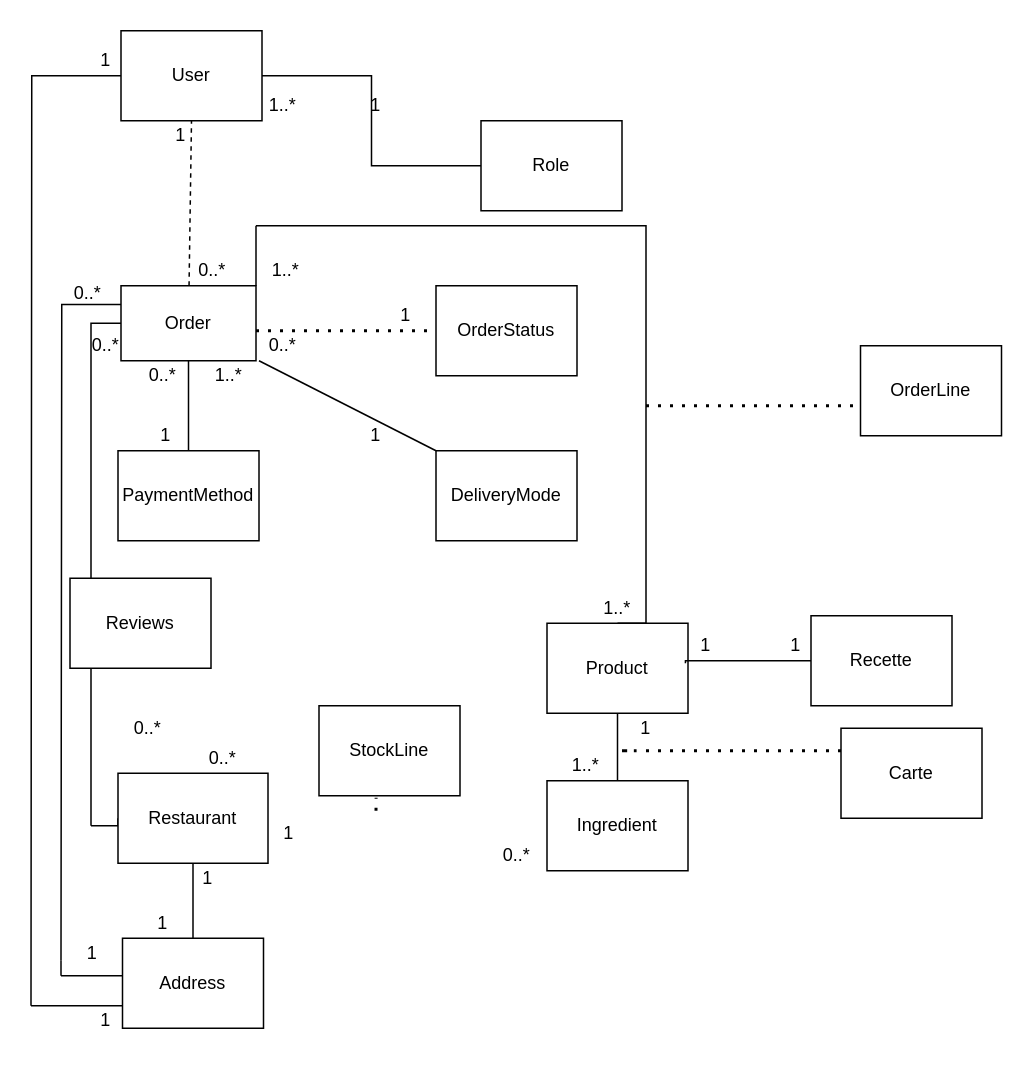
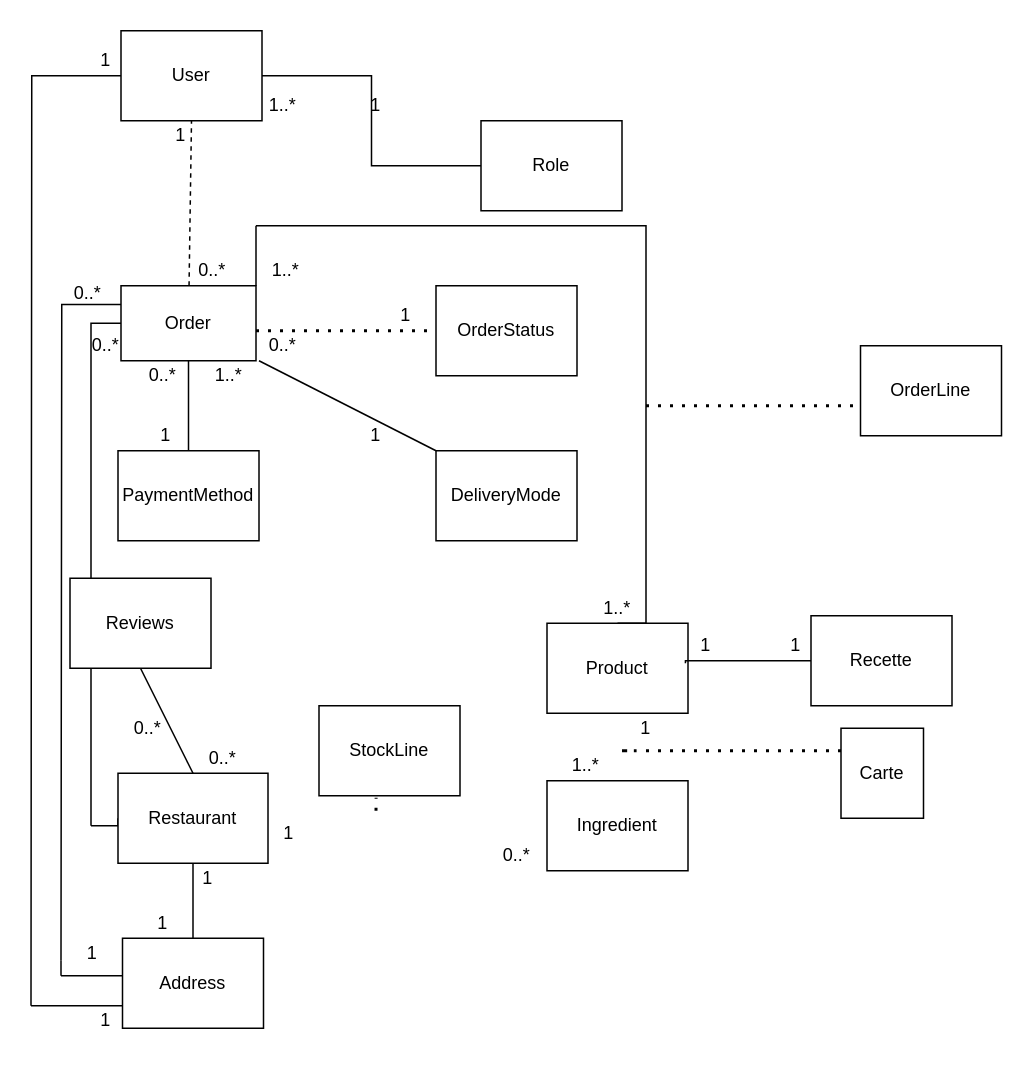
edge "Reviews" -- "Restaurant": added
edge "Product" -- "Ingredient": removed
node "Carte": size 141x90 -> 83x90
